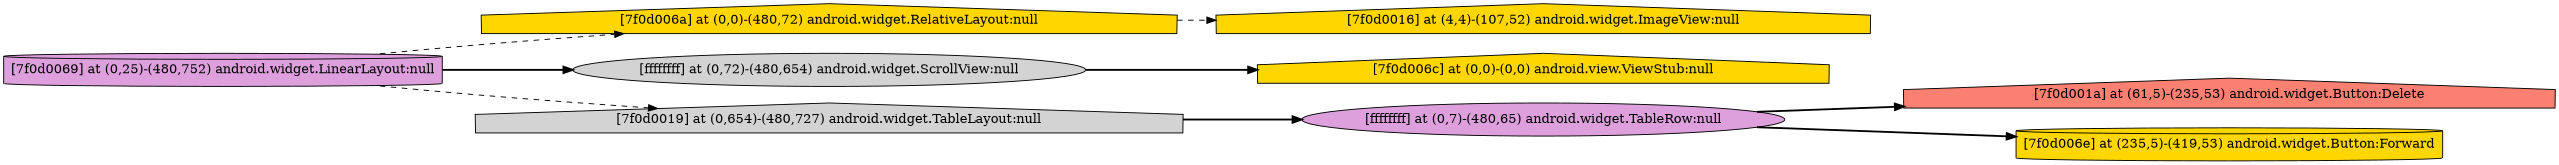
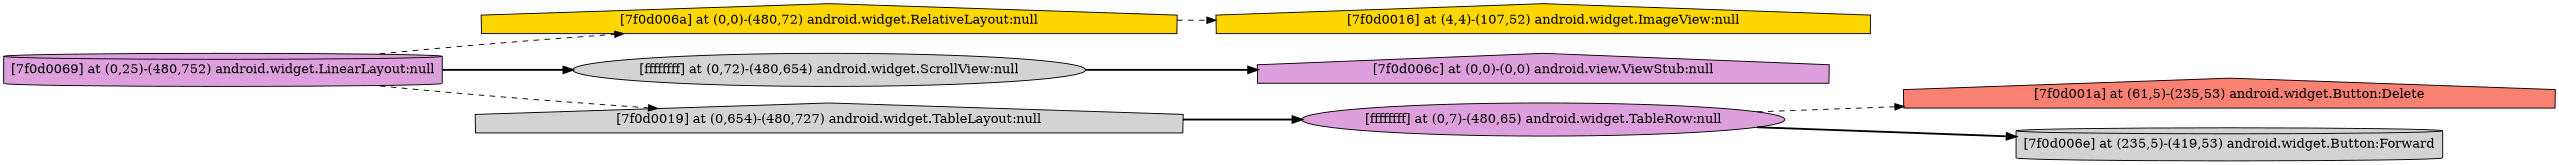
node "[7f0d006c] at (0,0)-(0,0) android.view.ViewStub:null": fillcolor gold -> plum
edge "[ffffffff] at (0,7)-(480,65) android.widget.TableRow:null" -> "[7f0d001a] at (61,5)-(235,53) android.widget.Button:Delete": style bold -> dashed
node "[7f0d006e] at (235,5)-(419,53) android.widget.Button:Forward": fillcolor gold -> lightgrey
